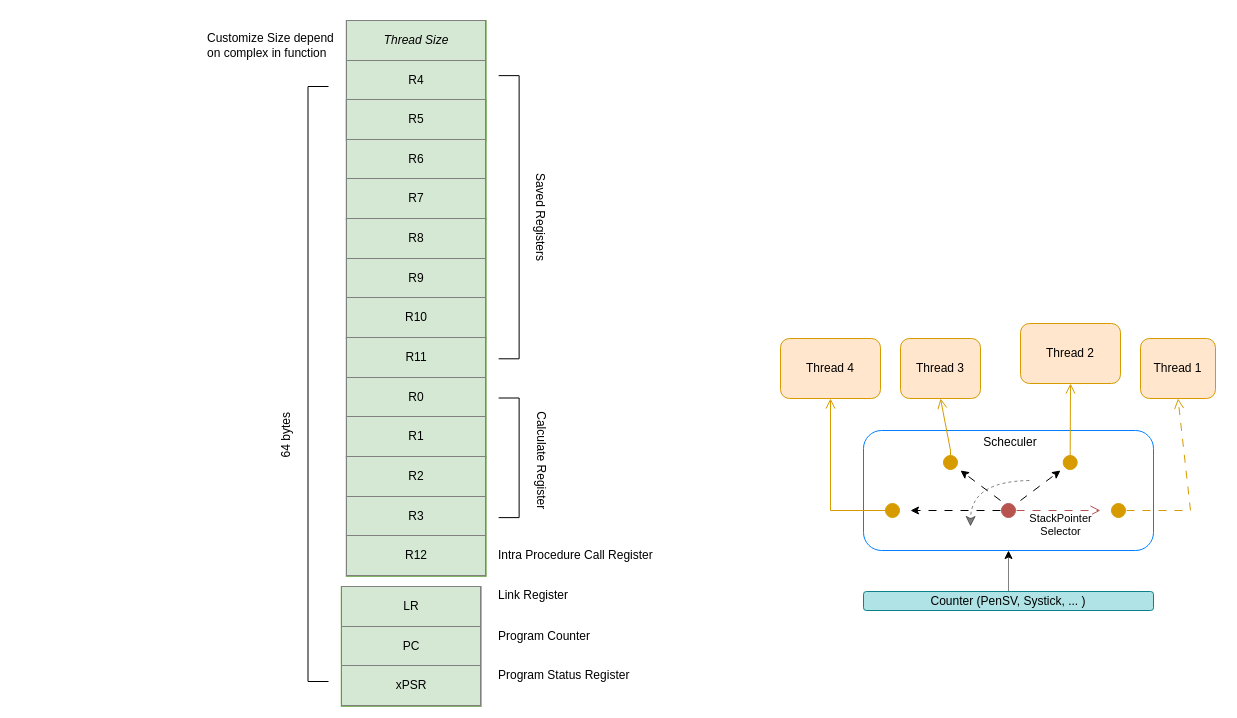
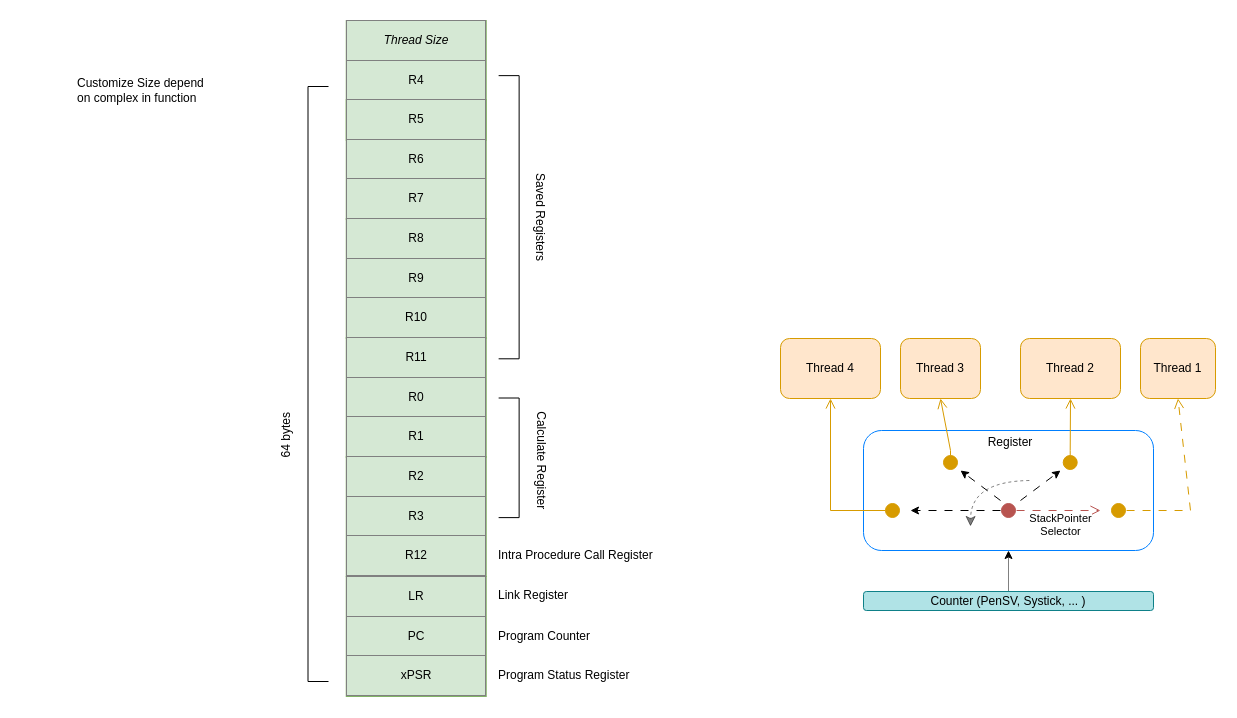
node "Customize Size depend on complex in function": moved (276, 46) -> (146, 91)
node "Thread 2": moved (1071, 354) -> (1071, 369)
node "Scheculer": label "Scheculer" -> "Register"
node "LR PC xPSR": moved (411, 647) -> (416, 637)
